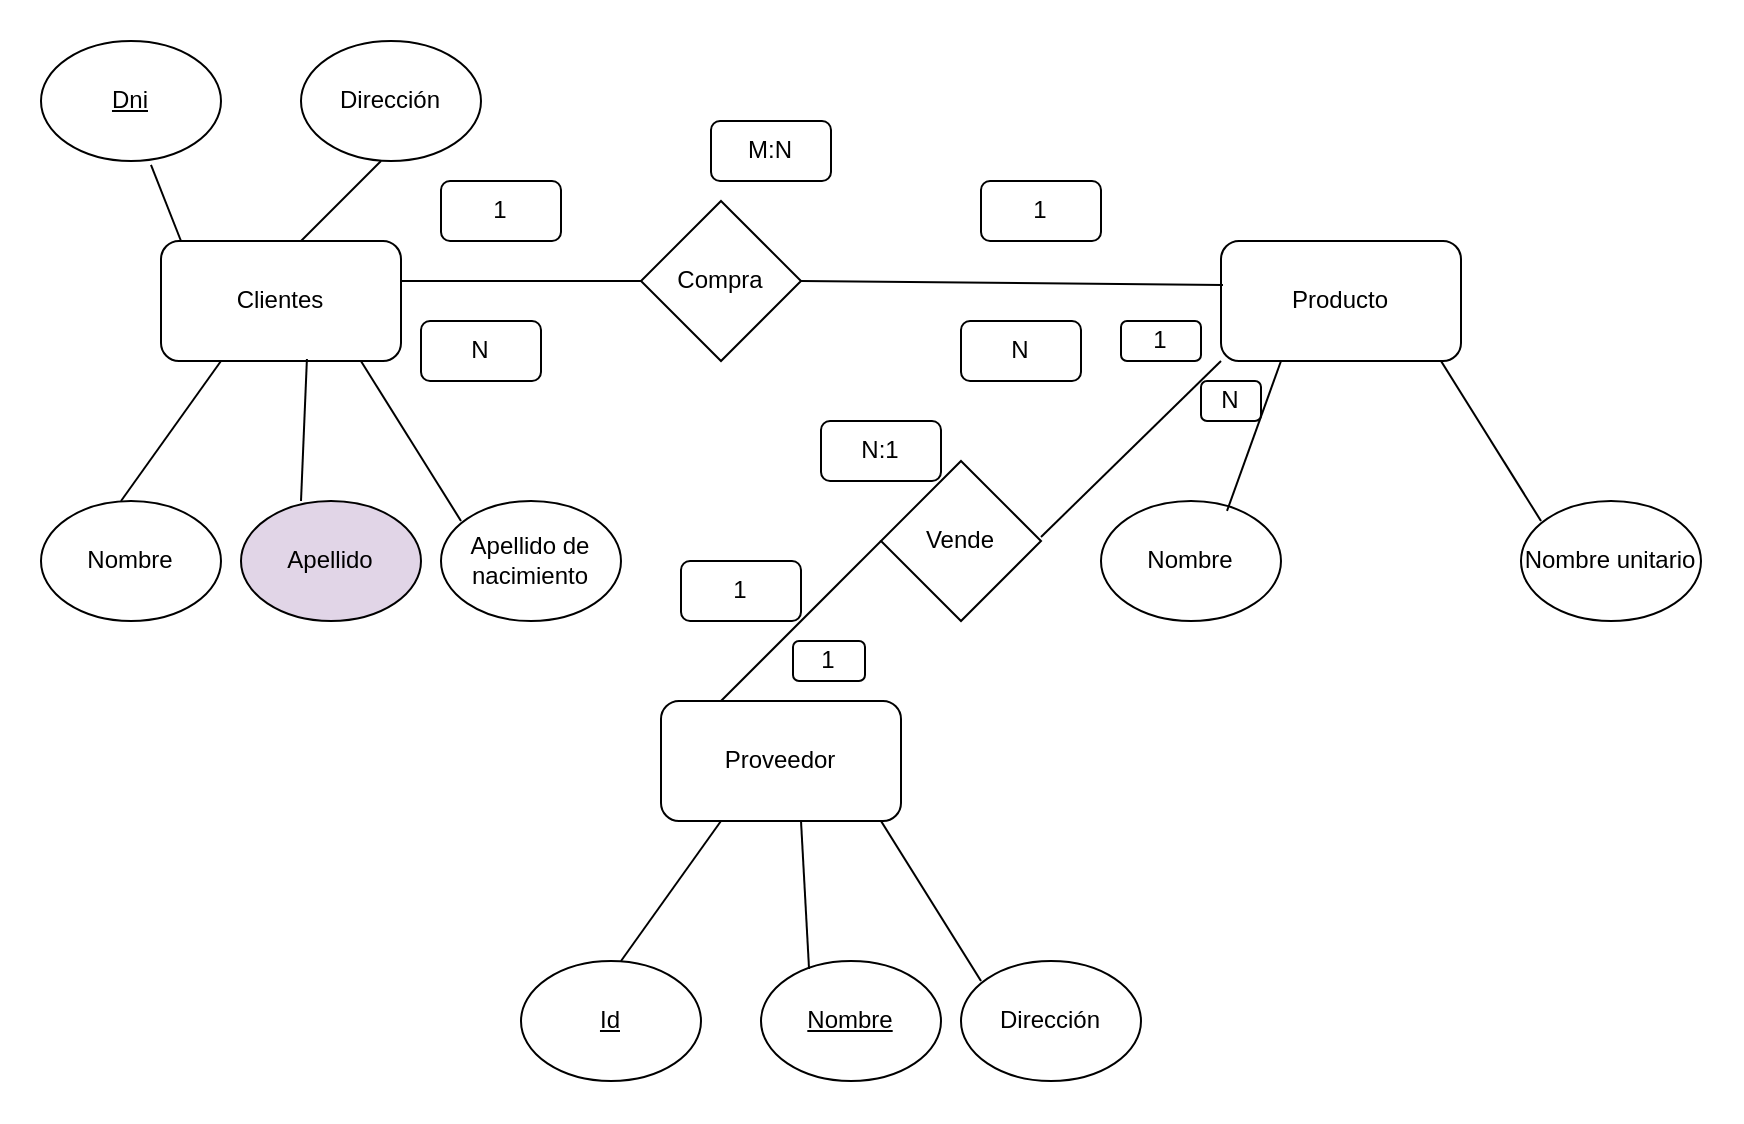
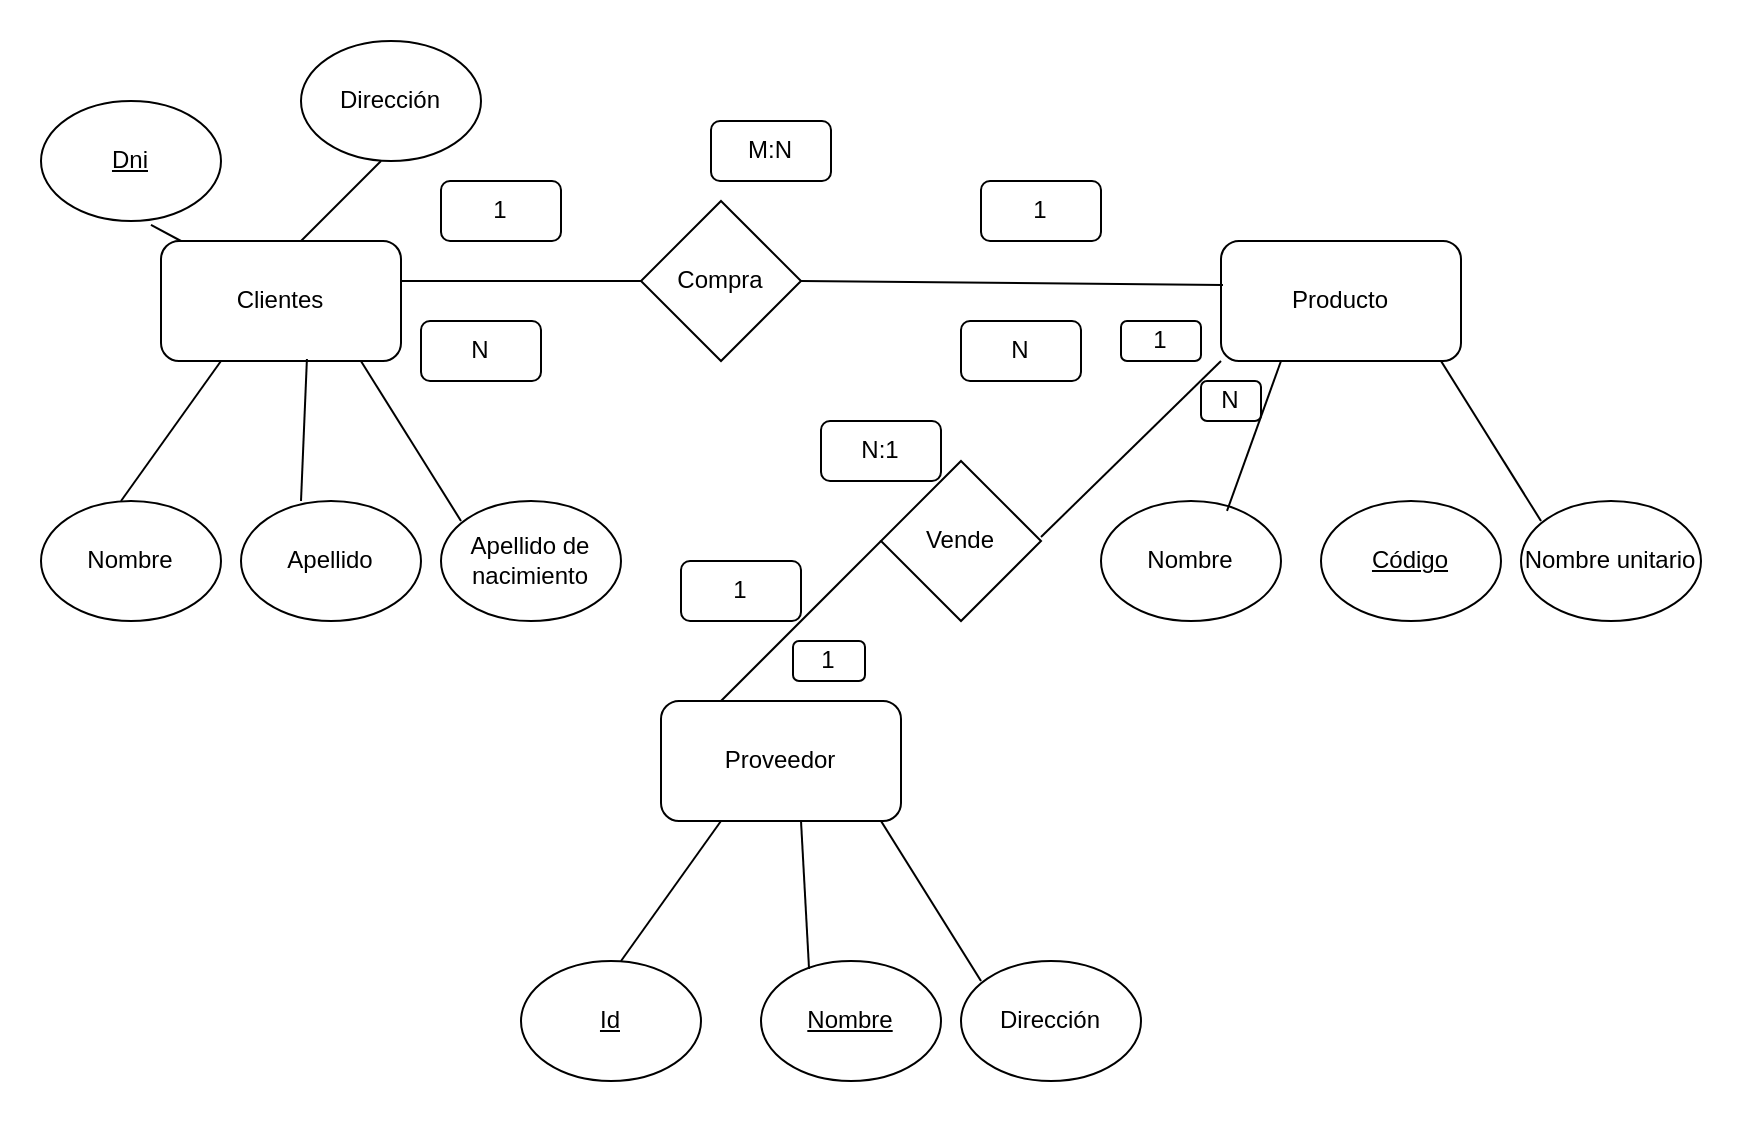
node "Dni": moved (131, 101) -> (131, 161)
node "Apellido": fillcolor #e1d5e7 -> #ffffff
node "Código": added
